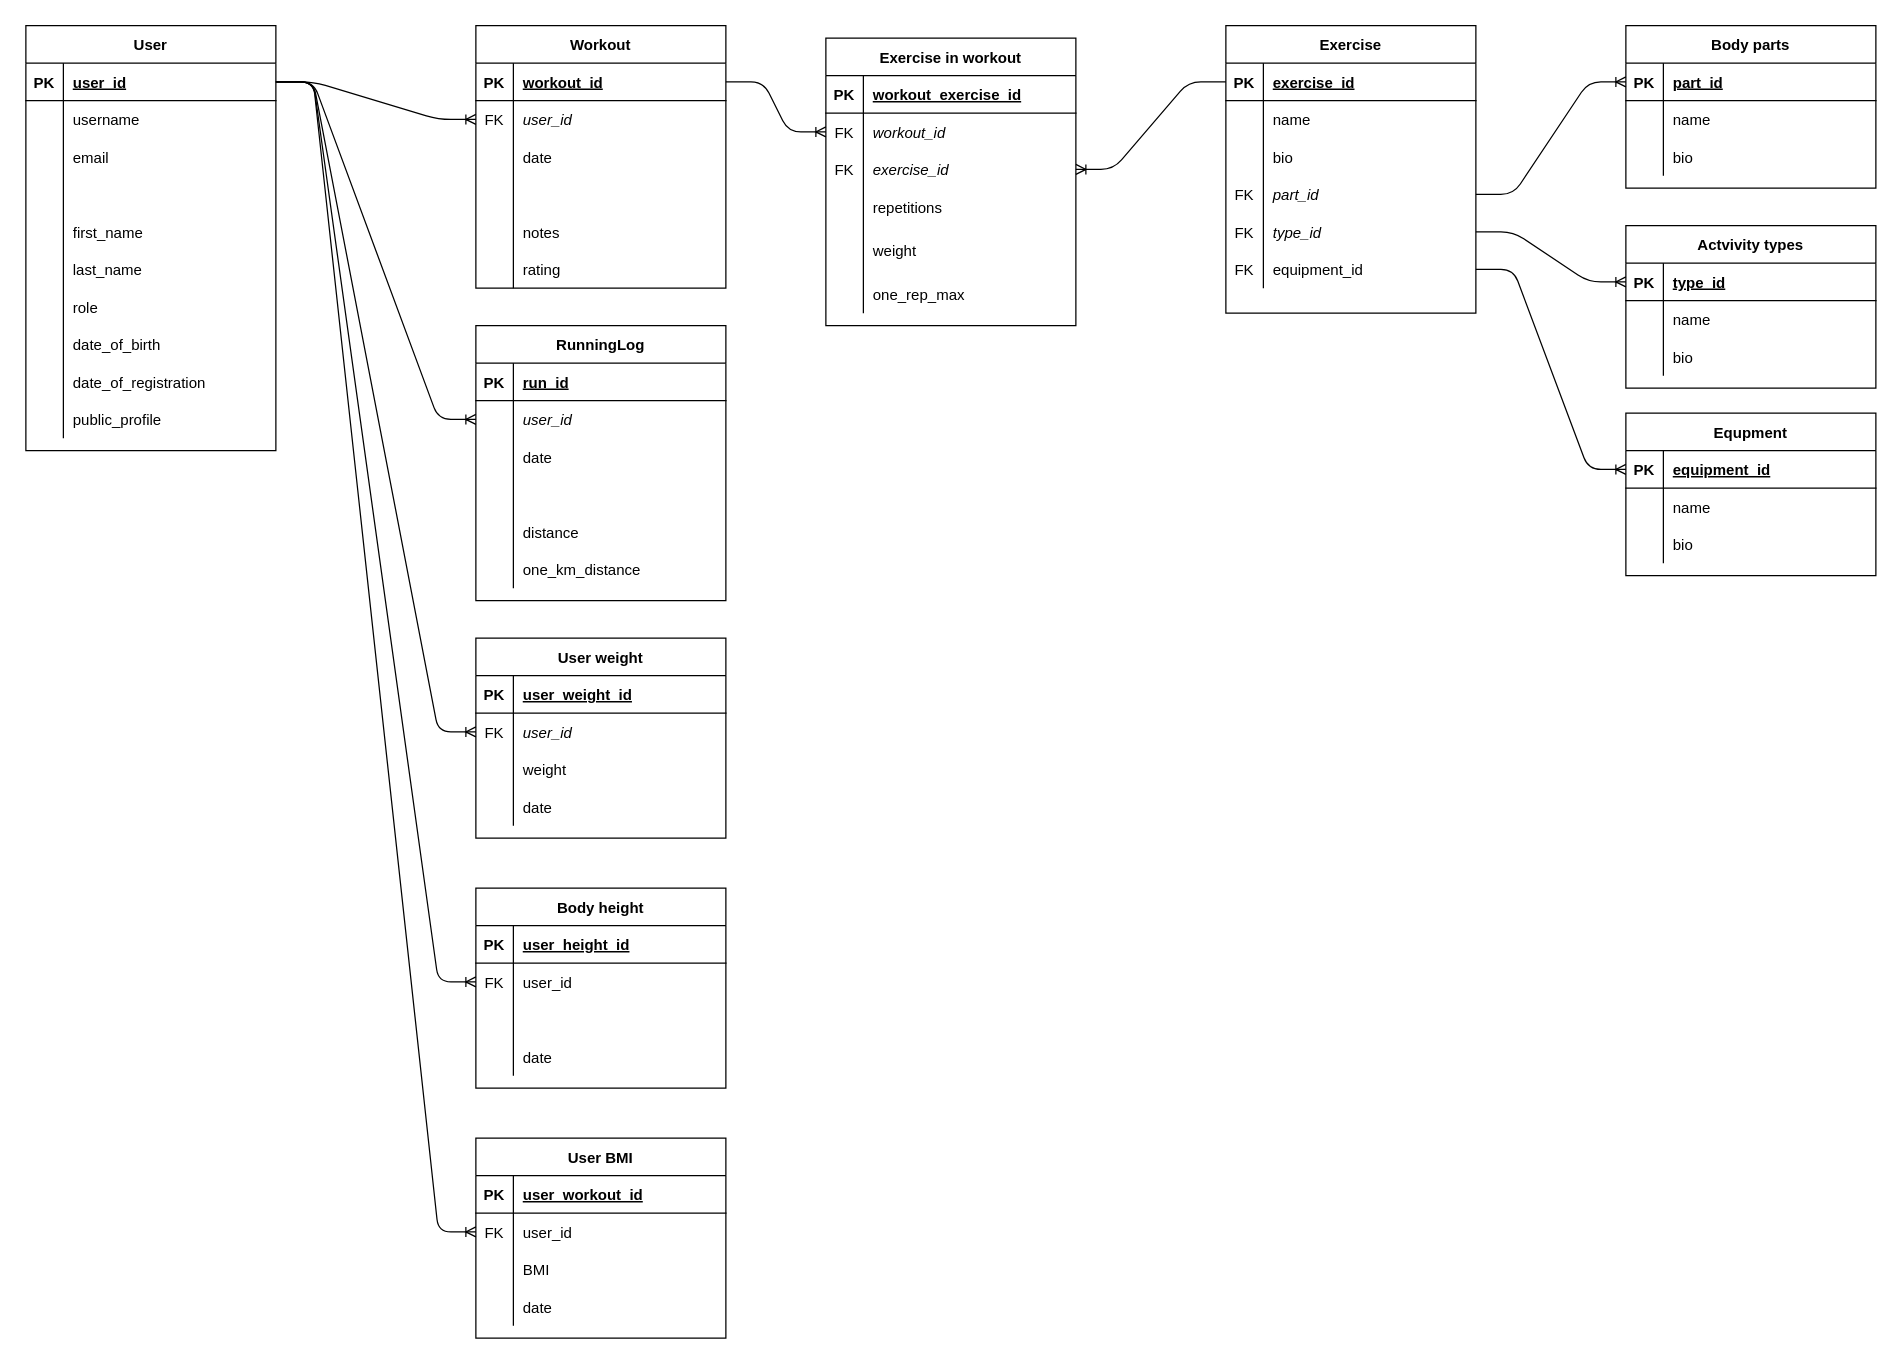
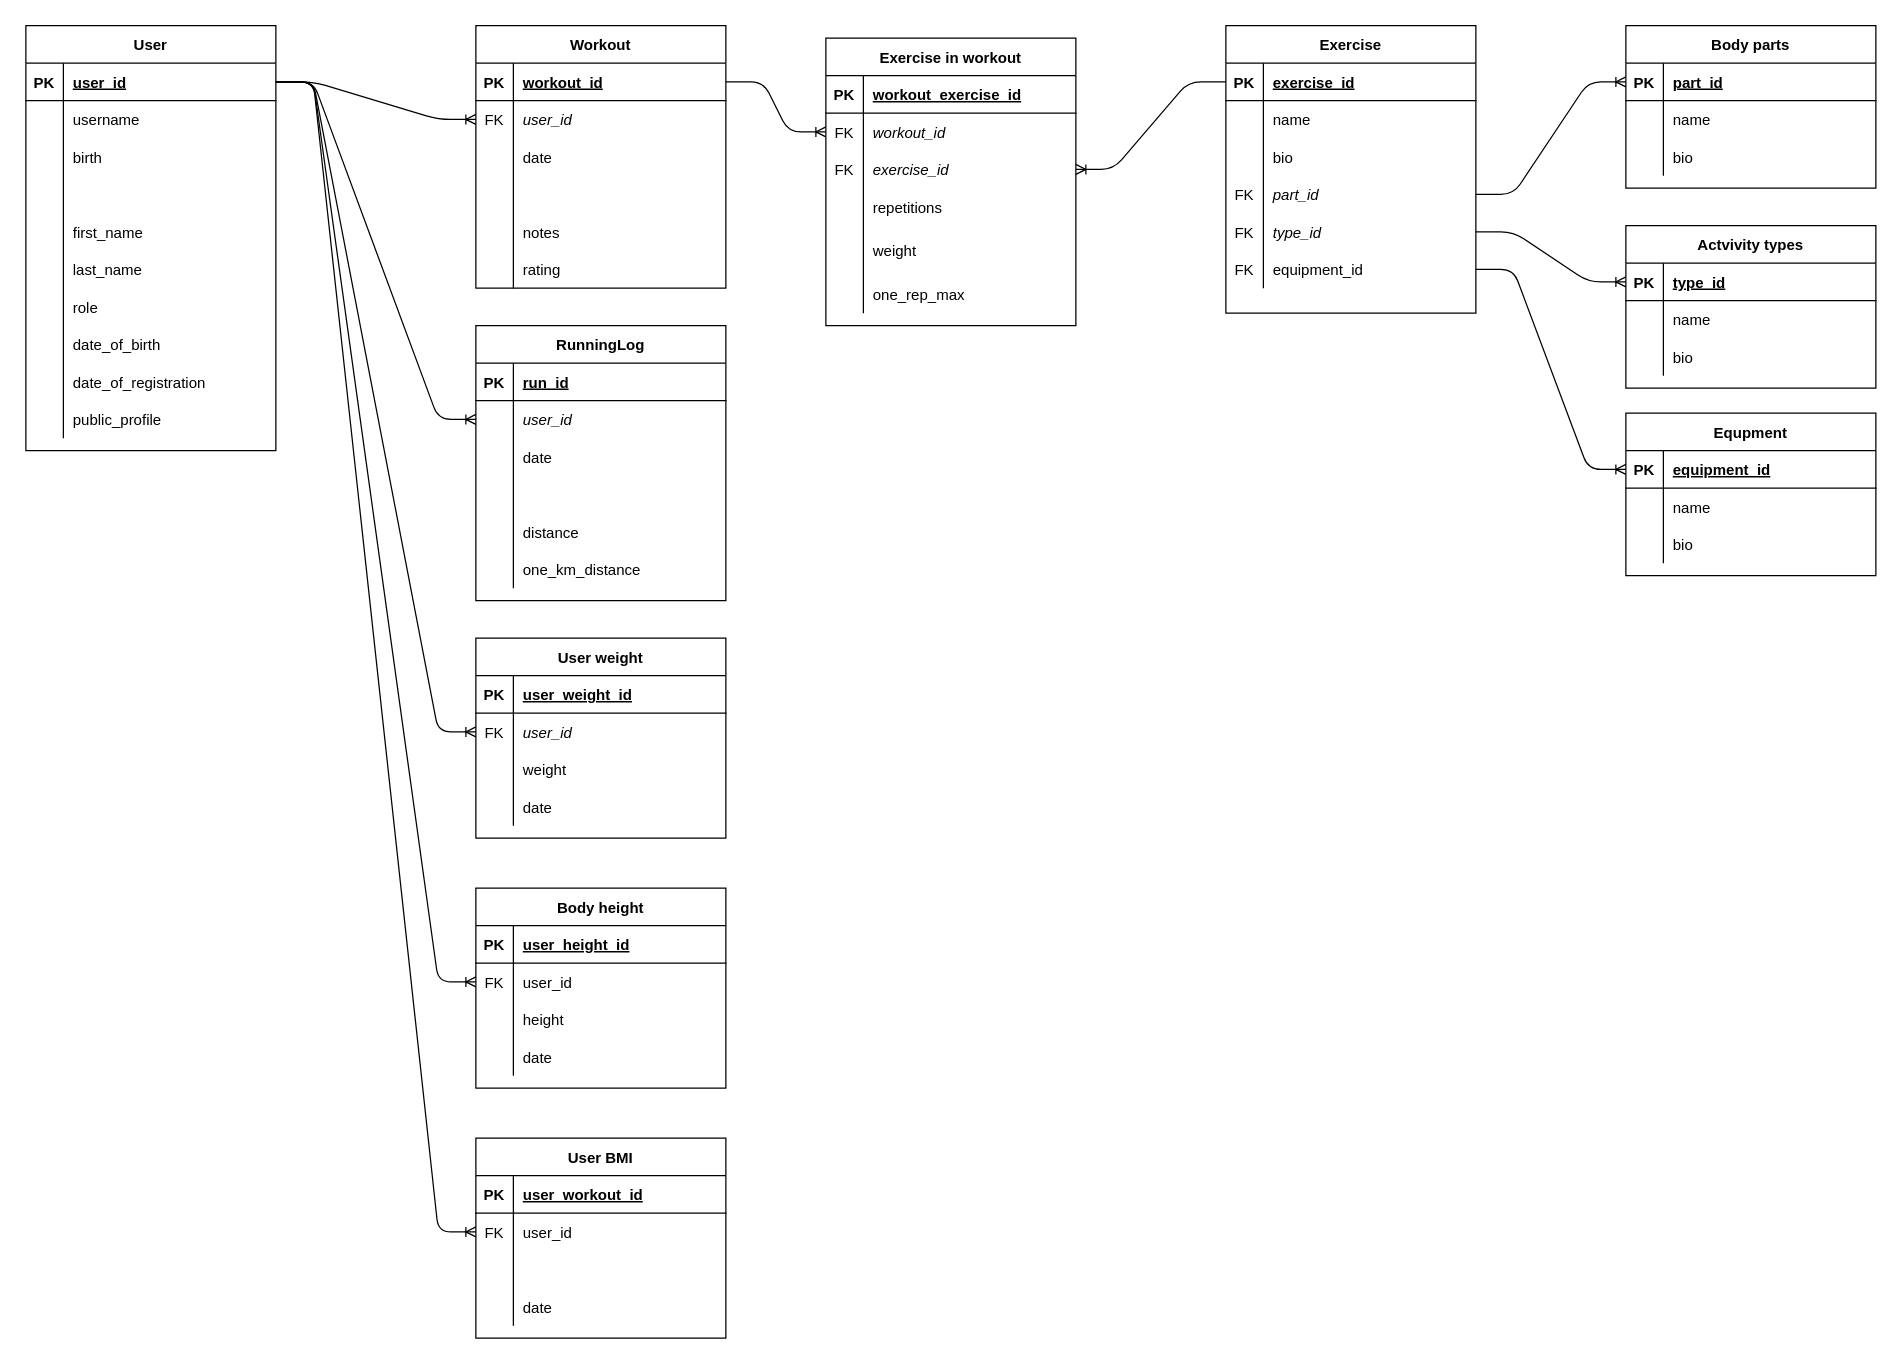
node "email": label "email" -> "birth"
node "height": added
node "BMI": removed
